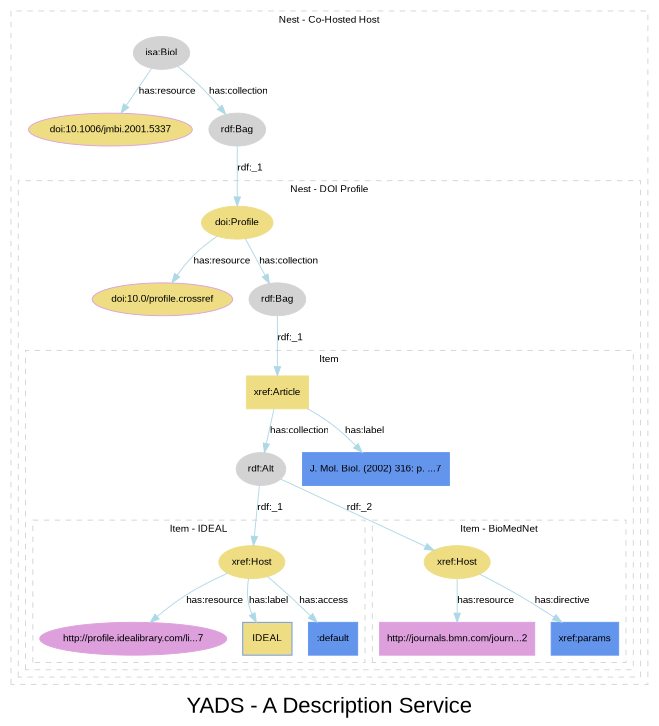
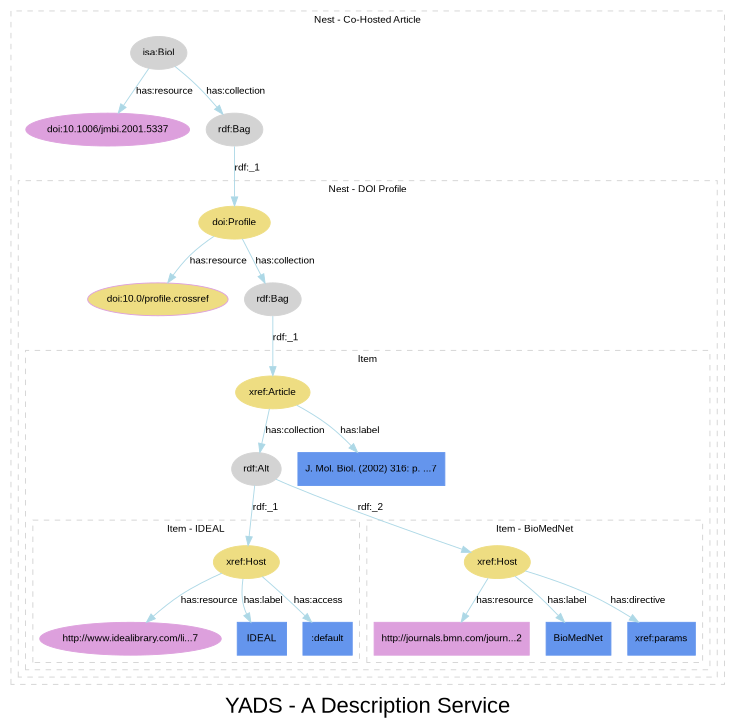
cluster "Nest - Co-Hosted Host": label "Nest - Co-Hosted Host" -> "Nest - Co-Hosted Article"
node "doi:10.1006/jmbi.2001.5337": fillcolor lightgoldenrod -> plum
node "xref:Article": shape box -> ellipse
node "http://profile.idealibrary.com/li...7": label "http://profile.idealibrary.com/li...7" -> "http://www.idealibrary.com/li...7"
node "IDEAL": fillcolor lightgoldenrod -> cornflowerblue
node "BioMedNet": added
